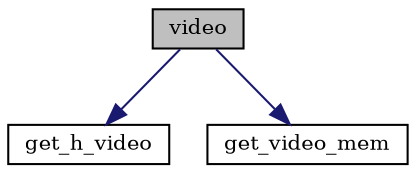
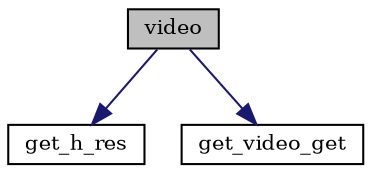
node "get_h_video": label "get_h_video" -> "get_h_res"
node "get_video_mem": label "get_video_mem" -> "get_video_get"
